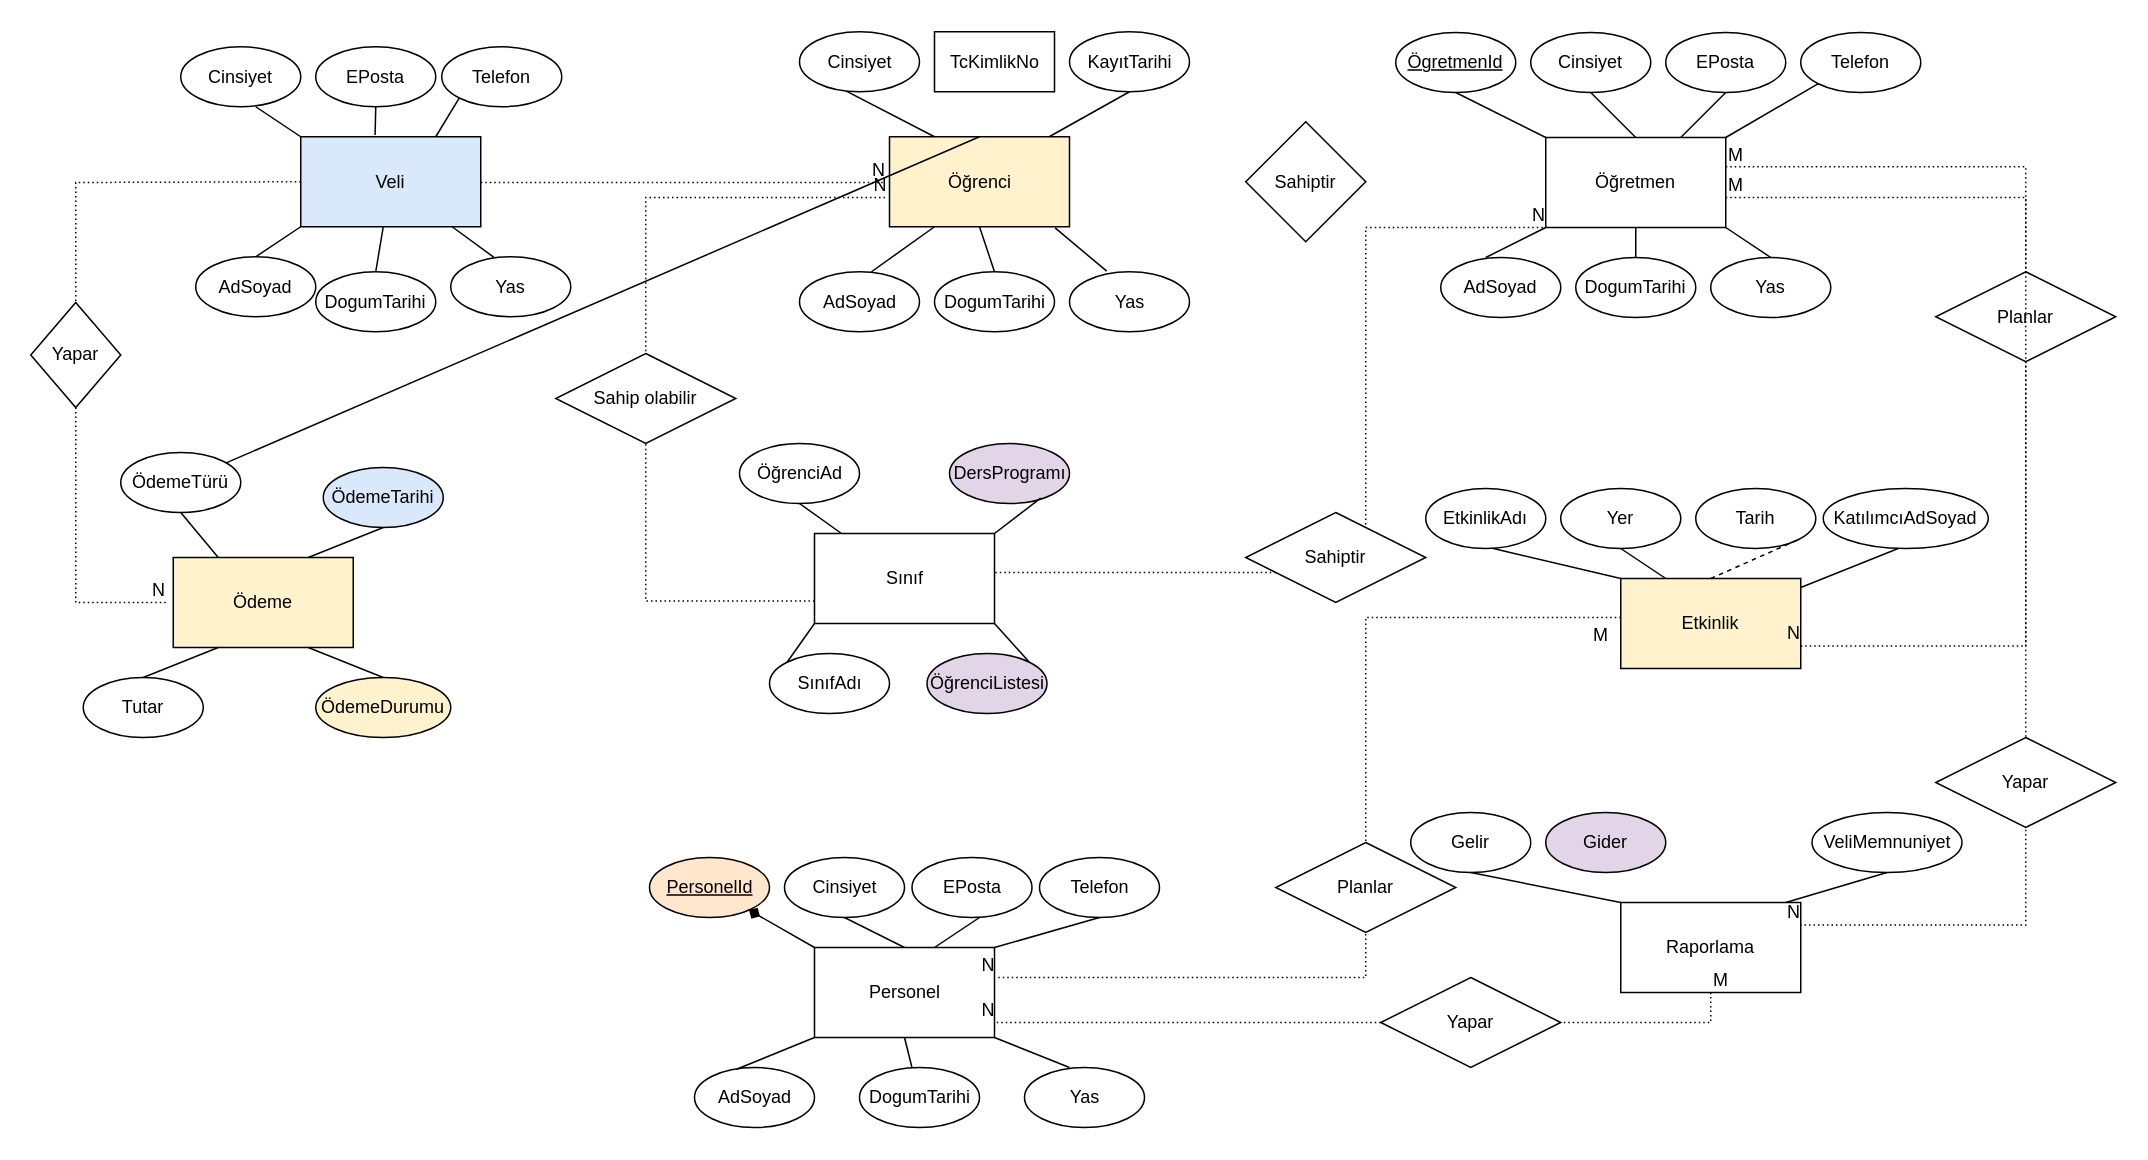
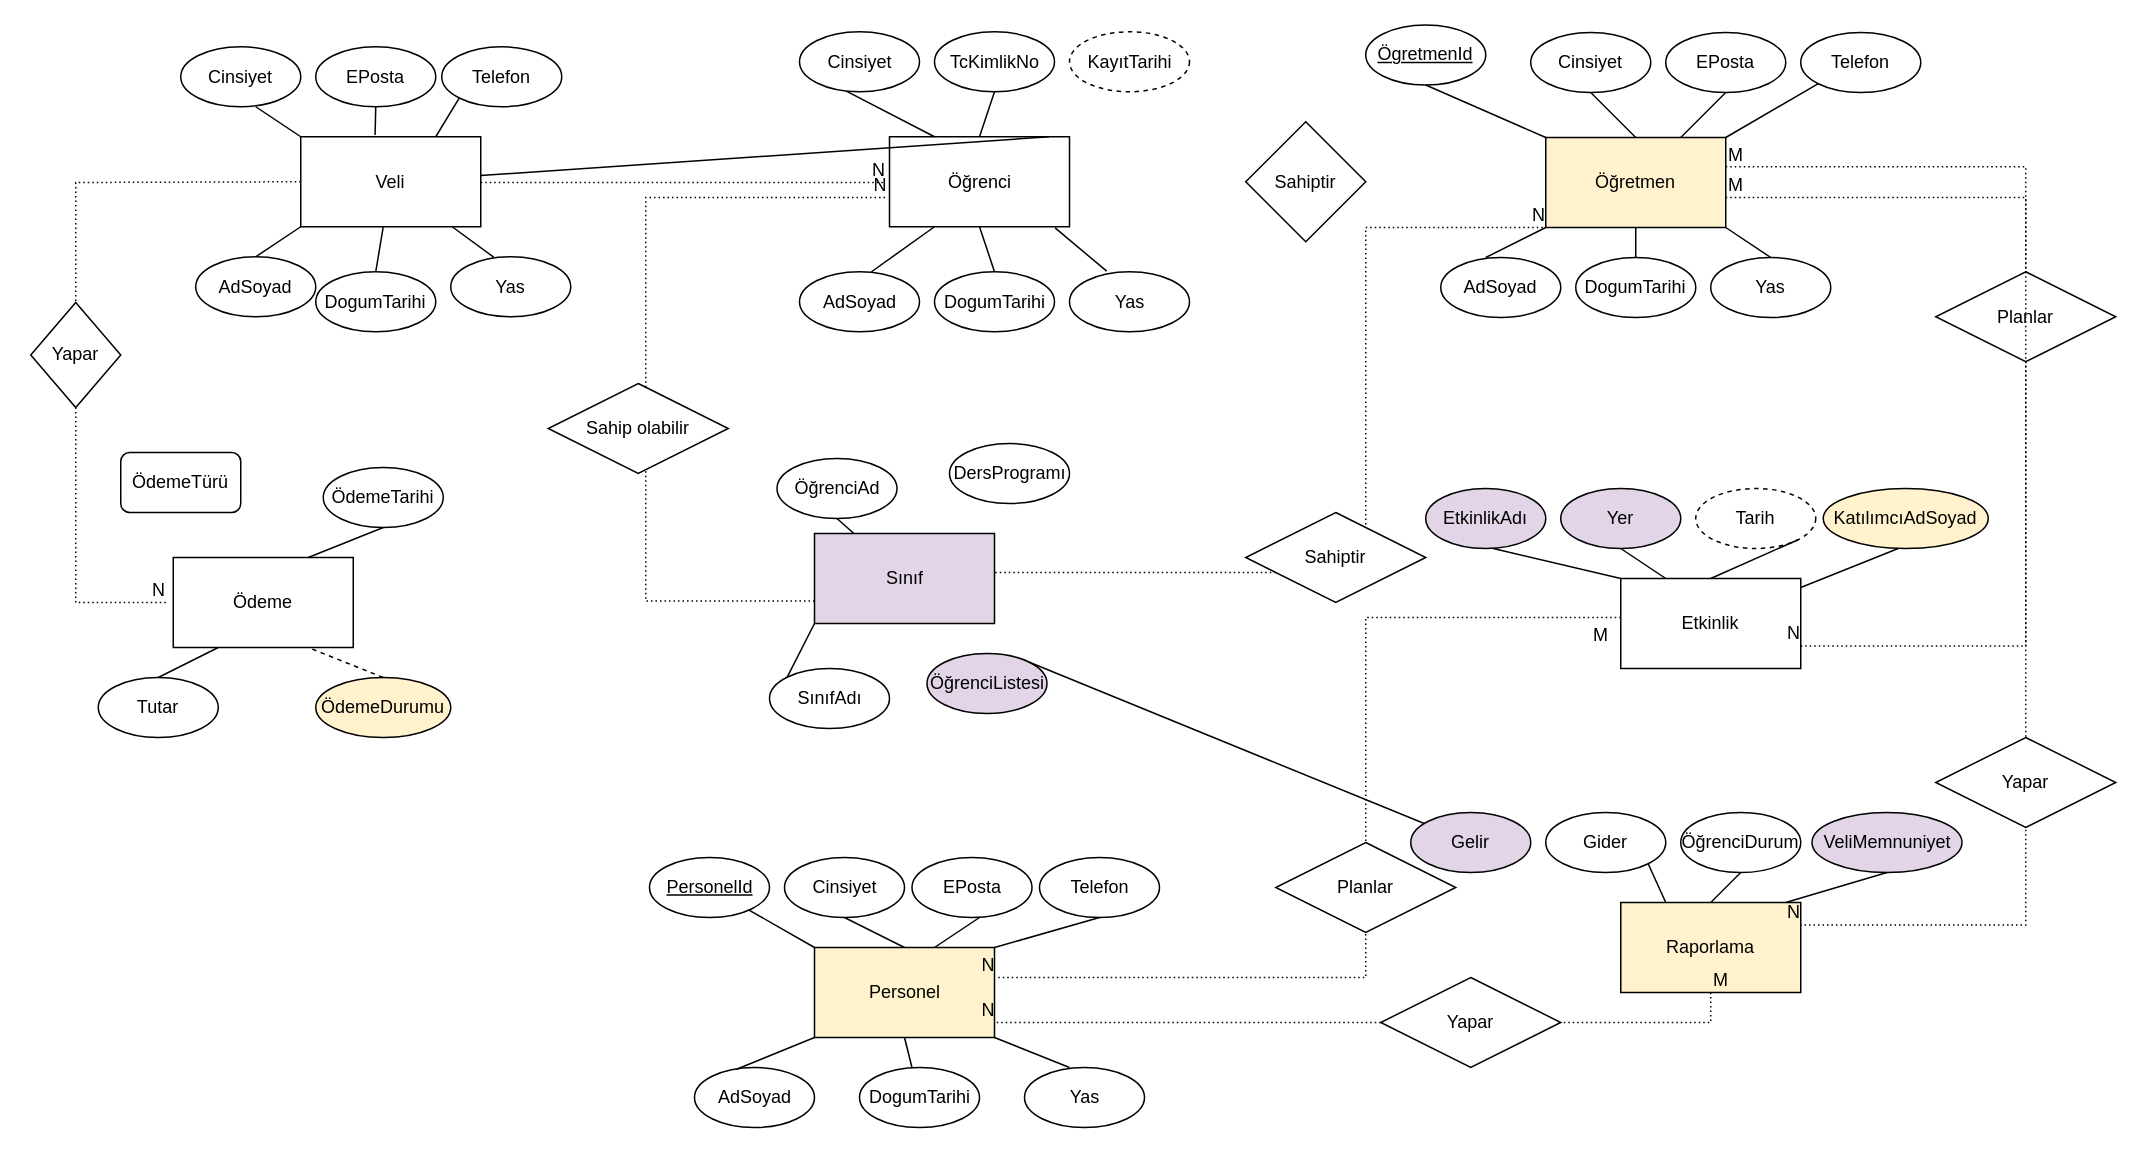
node "TcKimlikNo": shape rectangle -> ellipse
node "KayıtTarihi": style solid -> dashed
node "ÖgretmenId": moved (1456, 62) -> (1426, 55)
edge "KayıtTarihi" -- "Öğrenci": now "Veli" -- "Öğrenci"
node "Veli": fillcolor #dae8fc -> #ffffff
node "Öğrenci": fillcolor #fff2cc -> #ffffff
node "Öğretmen": fillcolor #ffffff -> #fff2cc
edge "Öğrenci" -- "ÖdemeTürü": now "Öğrenci" -- "TcKimlikNo"
node "Sahip olabilir": moved (646, 398) -> (638, 428)
node "ÖğrenciAd": moved (800, 473) -> (837, 488)
node "DersProgramı": fillcolor #e1d5e7 -> #ffffff
node "ÖdemeTürü": shape ellipse -> rounded rectangle
node "ÖdemeTarihi": fillcolor #dae8fc -> #ffffff
edge "DersProgramı" -- "Sınıf": removed
node "EtkinlikAdı": fillcolor #ffffff -> #e1d5e7
node "Yer": fillcolor #ffffff -> #e1d5e7
node "Tarih": style solid -> dashed
node "KatılımcıAdSoyad": fillcolor #ffffff -> #fff2cc
edge "ÖdemeTürü" -- "Ödeme": removed
edge "Tarih" -- "Etkinlik": style dashed -> solid
node "Sınıf": fillcolor #ffffff -> #e1d5e7
node "Ödeme": fillcolor #fff2cc -> #ffffff
node "Etkinlik": fillcolor #fff2cc -> #ffffff
edge "Sınıf" -- "ÖğrenciListesi": now "Gelir" -- "ÖğrenciListesi"
edge "Ödeme" -- "ÖdemeDurumu": style solid -> dashed
node "SınıfAdı": moved (830, 683) -> (830, 698)
node "Tutar": moved (143, 707) -> (158, 707)
node "Gelir": fillcolor #ffffff -> #e1d5e7
node "Gider": fillcolor #e1d5e7 -> #ffffff
node "ÖğrenciDurum": added
node "VeliMemnuniyet": fillcolor #ffffff -> #e1d5e7
edge "Gider" -- "Raporlama": added
node "PersonelId": fillcolor #ffe6cc -> #ffffff
edge "Gelir" -- "Raporlama": removed
edge "ÖğrenciDurum" -- "Raporlama": added
edge "Personel" -> "PersonelId": arrowhead diamond -> none
node "Raporlama": fillcolor #ffffff -> #fff2cc
node "Personel": fillcolor #ffffff -> #fff2cc
